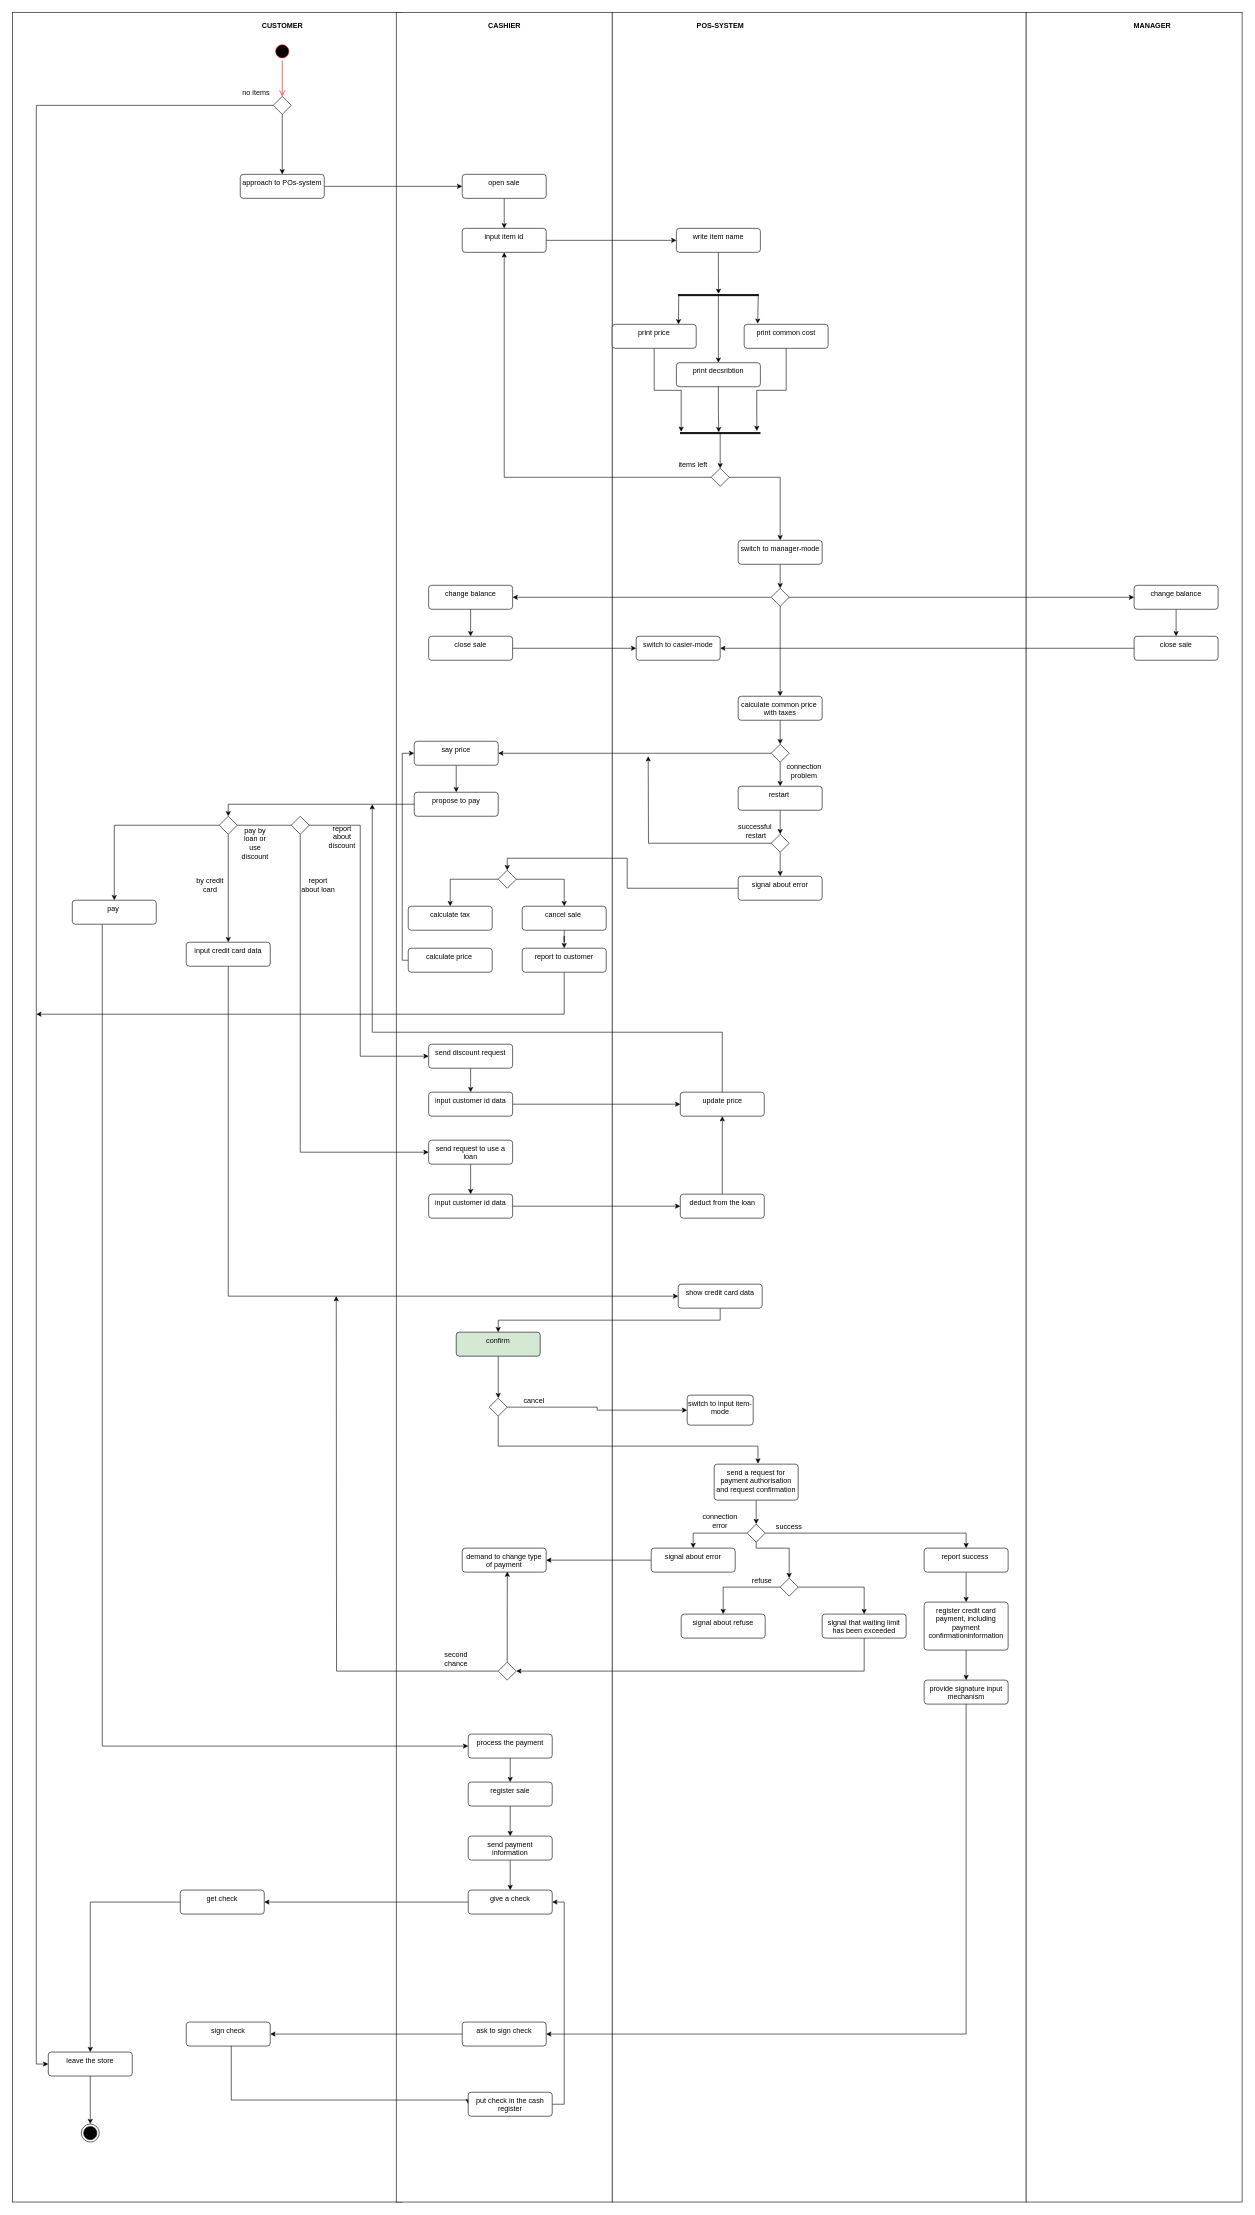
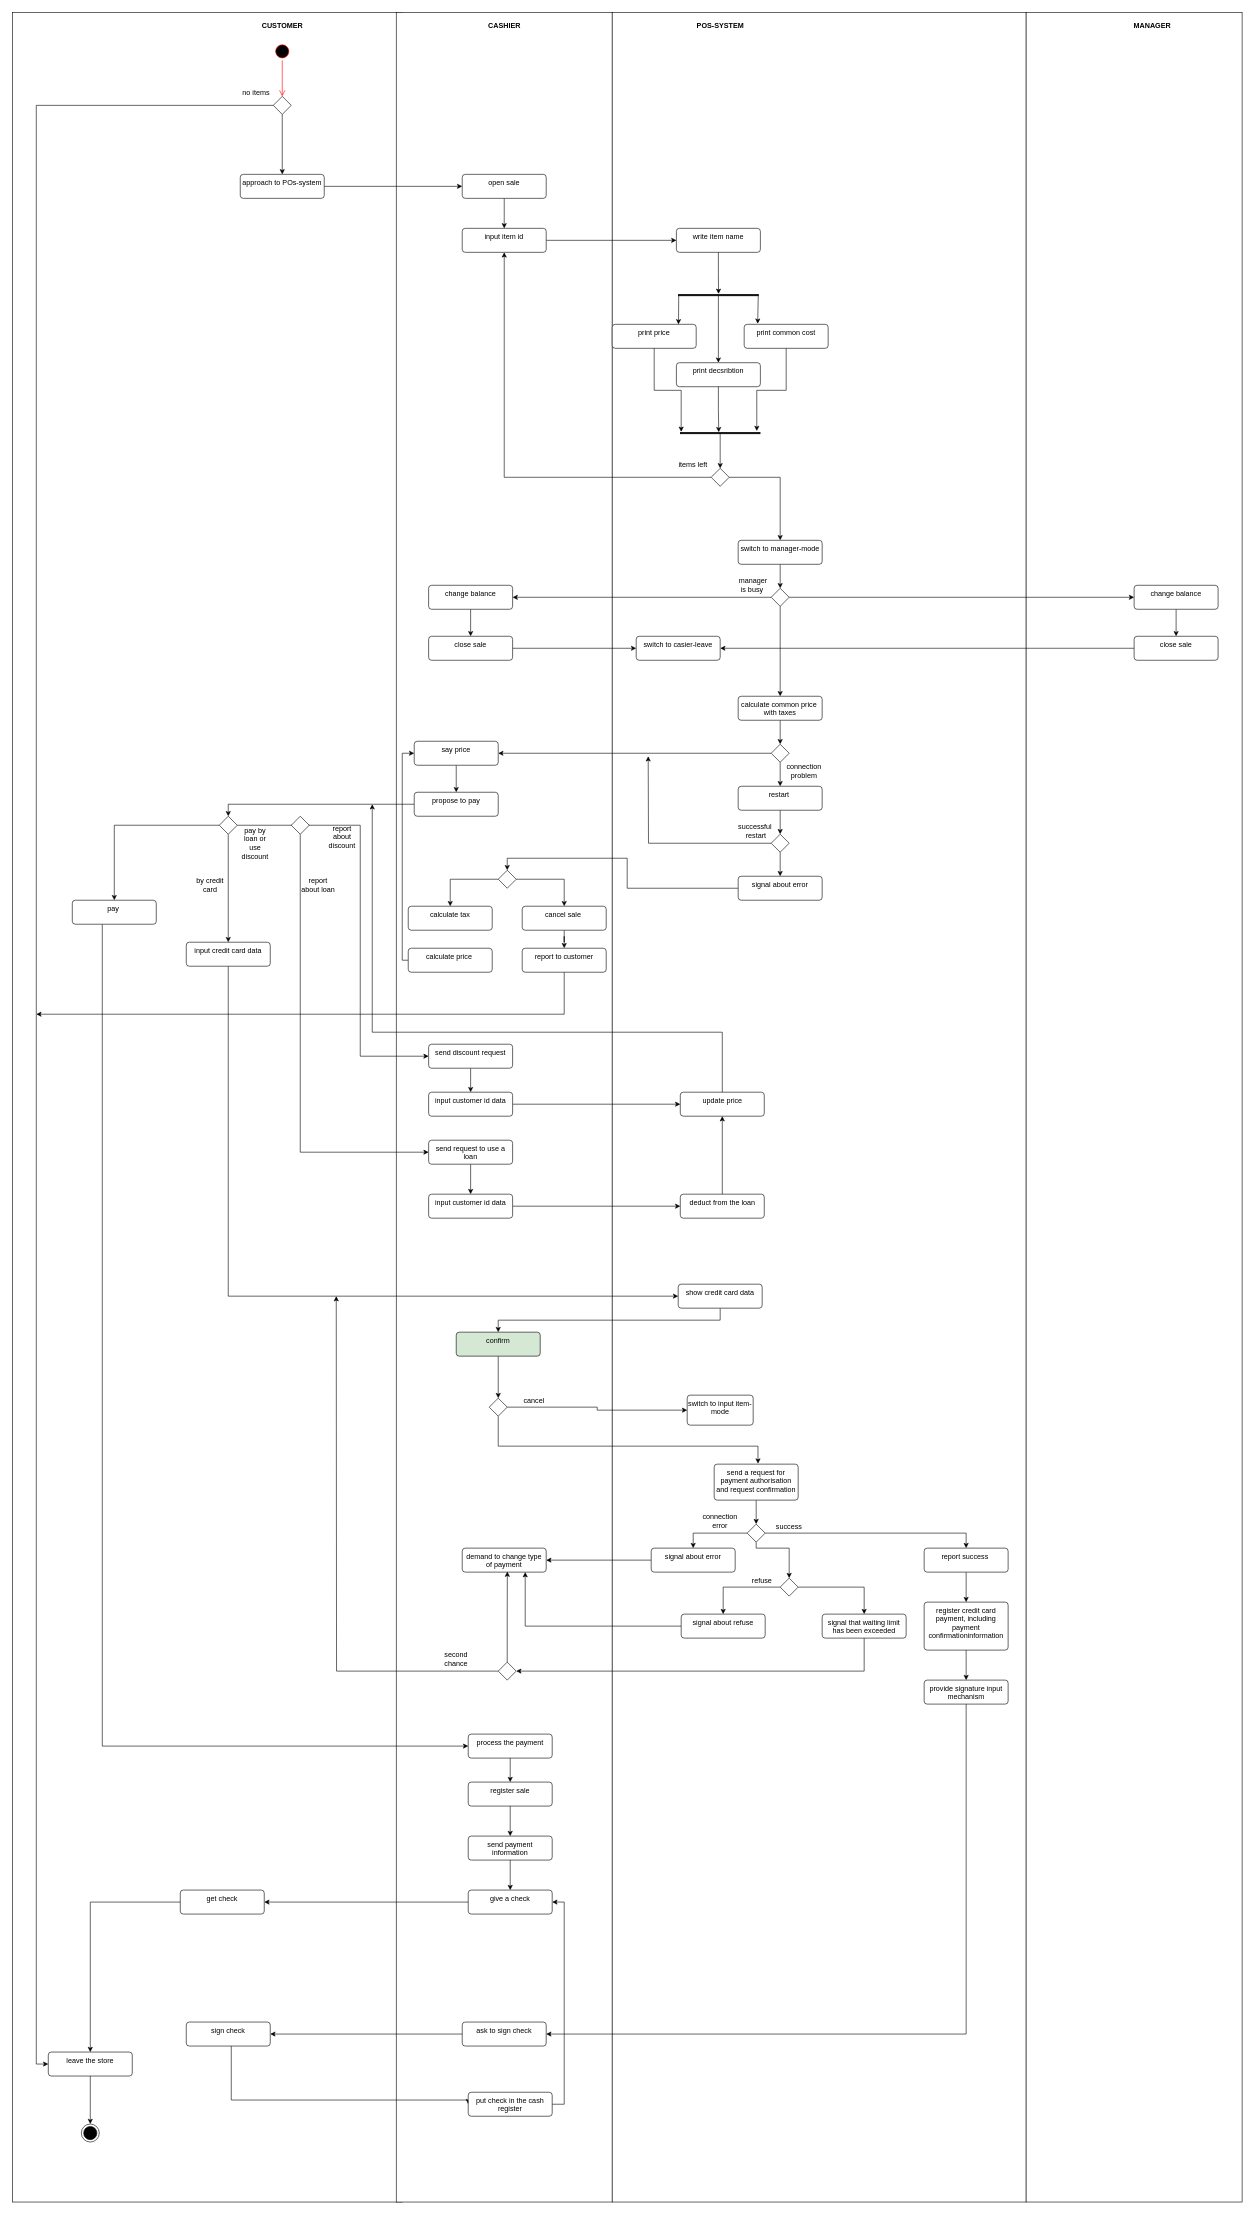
node "manager is busy": added
node "switch to casier-mode": label "switch to casier-mode" -> "switch to casier-leave"
edge "signal about refuse" -> "demand to change type of payment": added
